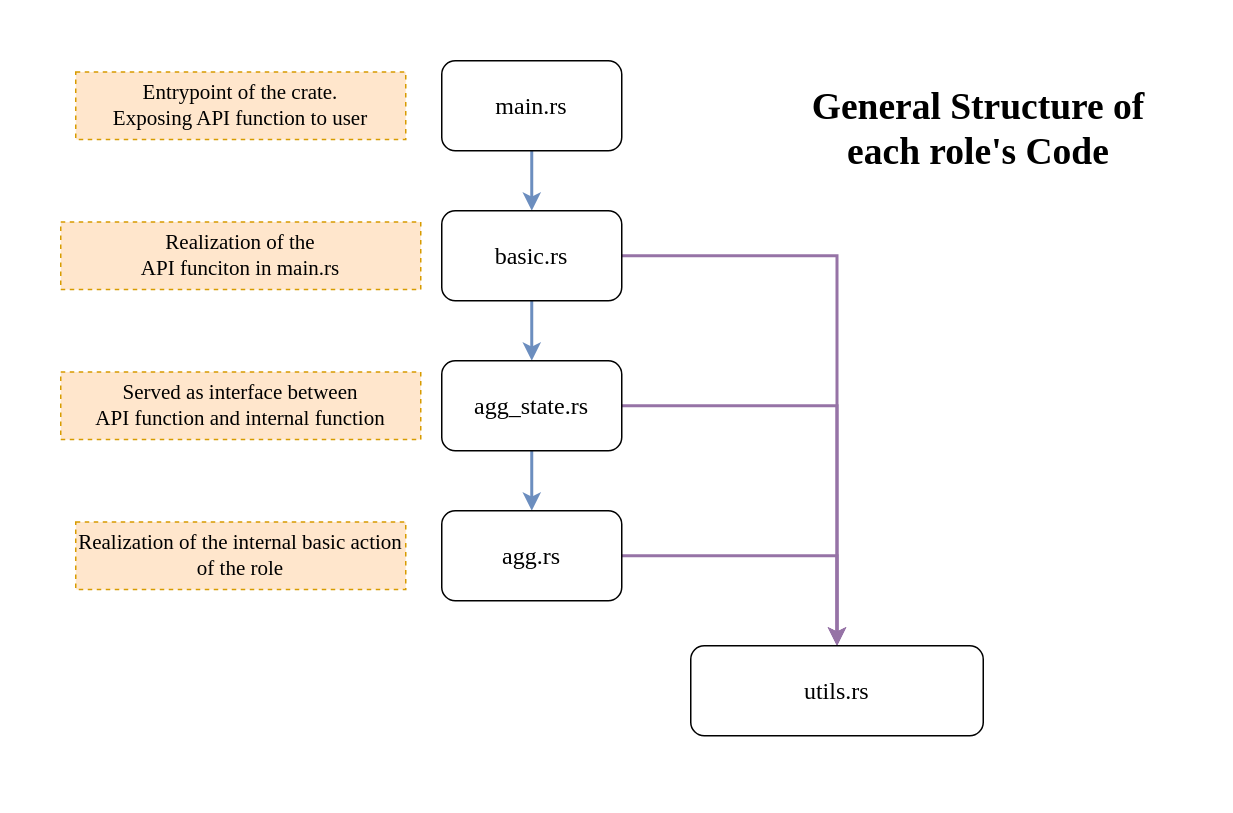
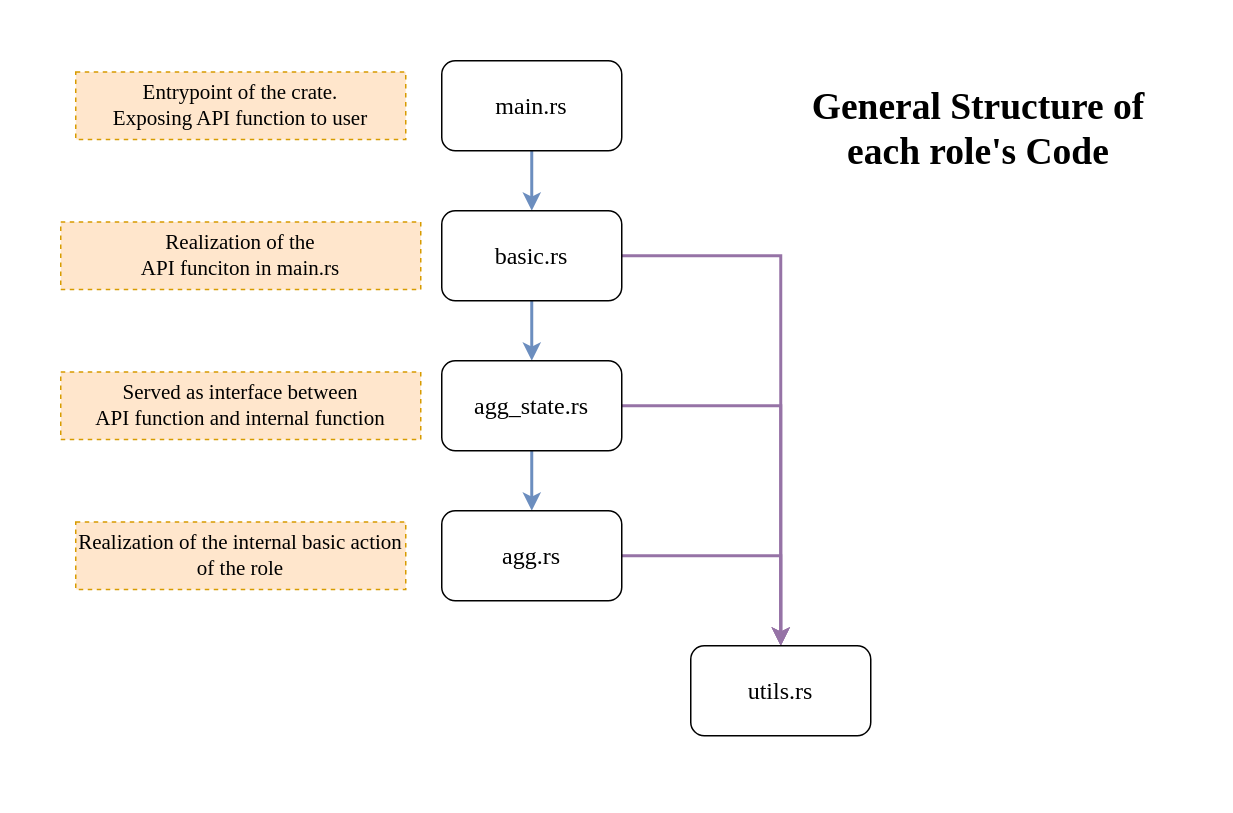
node "utils.rs": size 293x90 -> 180x90
